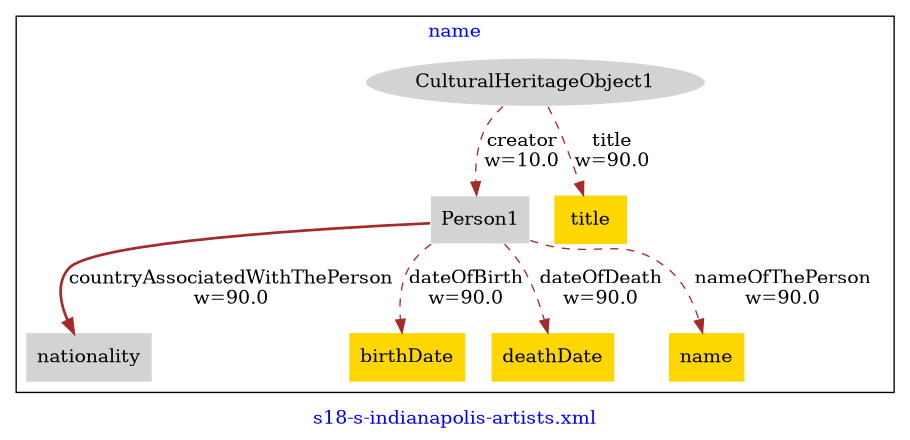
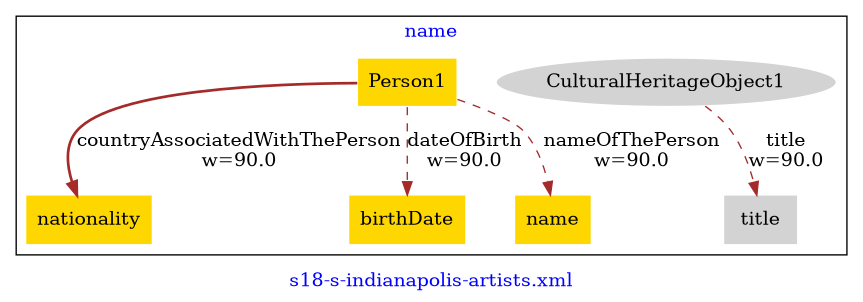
edge "CulturalHeritageObject1" -> "Person1": removed, label "creator w=10.0"
node "Person1": fillcolor lightgray -> gold
node "title": fillcolor gold -> lightgray
node "nationality": fillcolor lightgray -> gold
node "deathDate": removed
